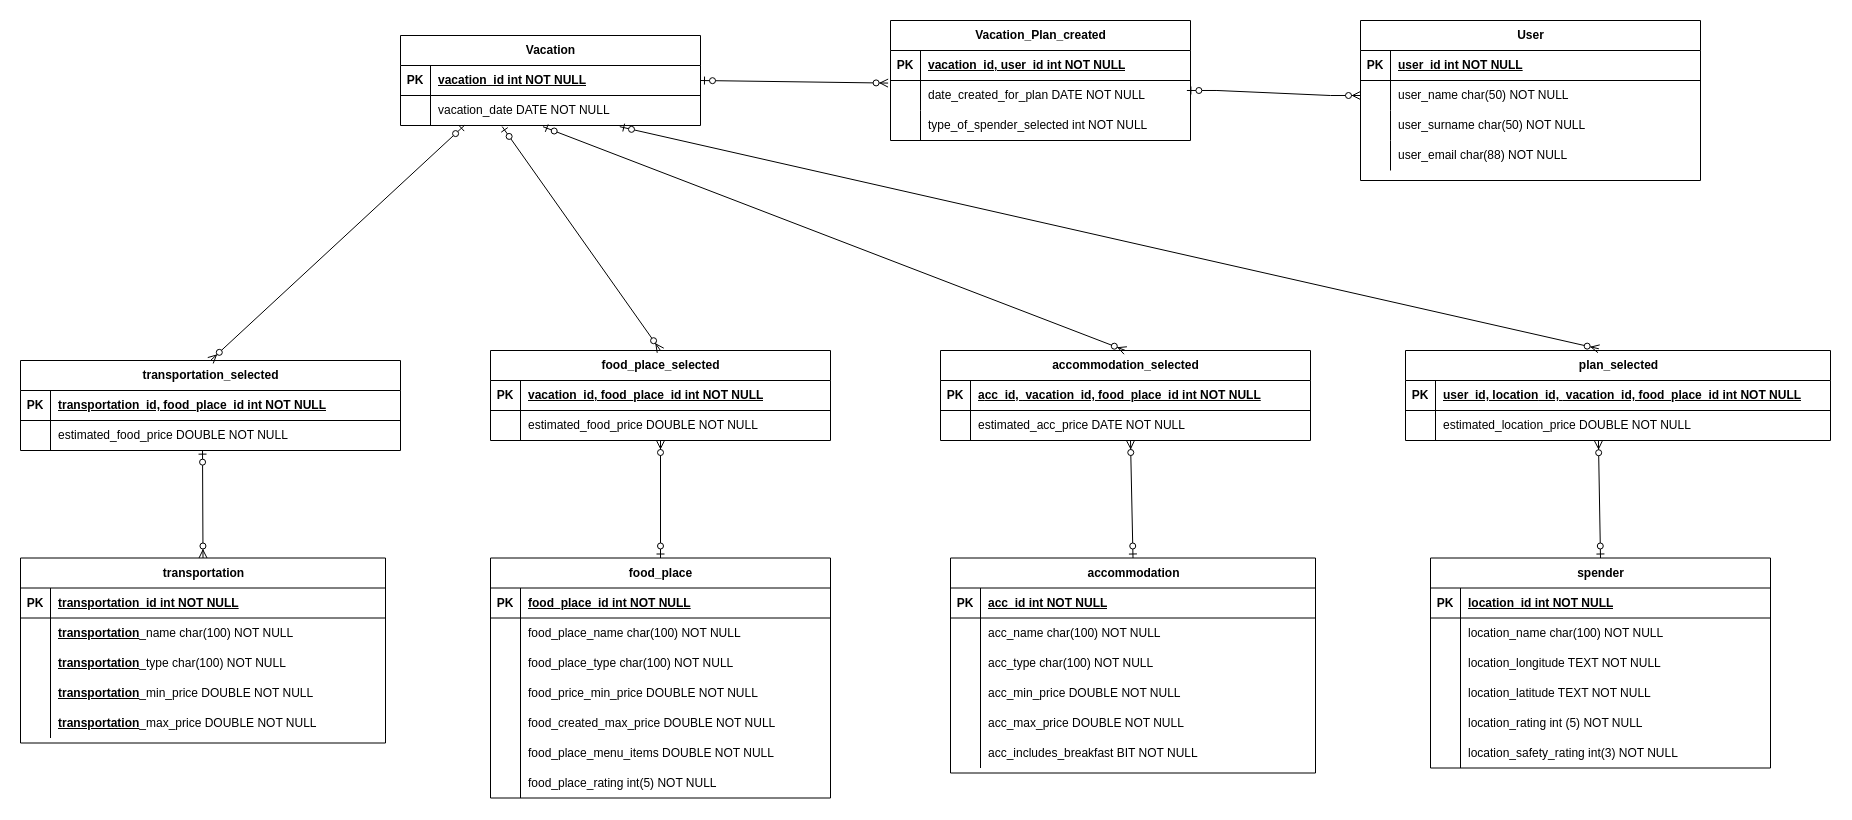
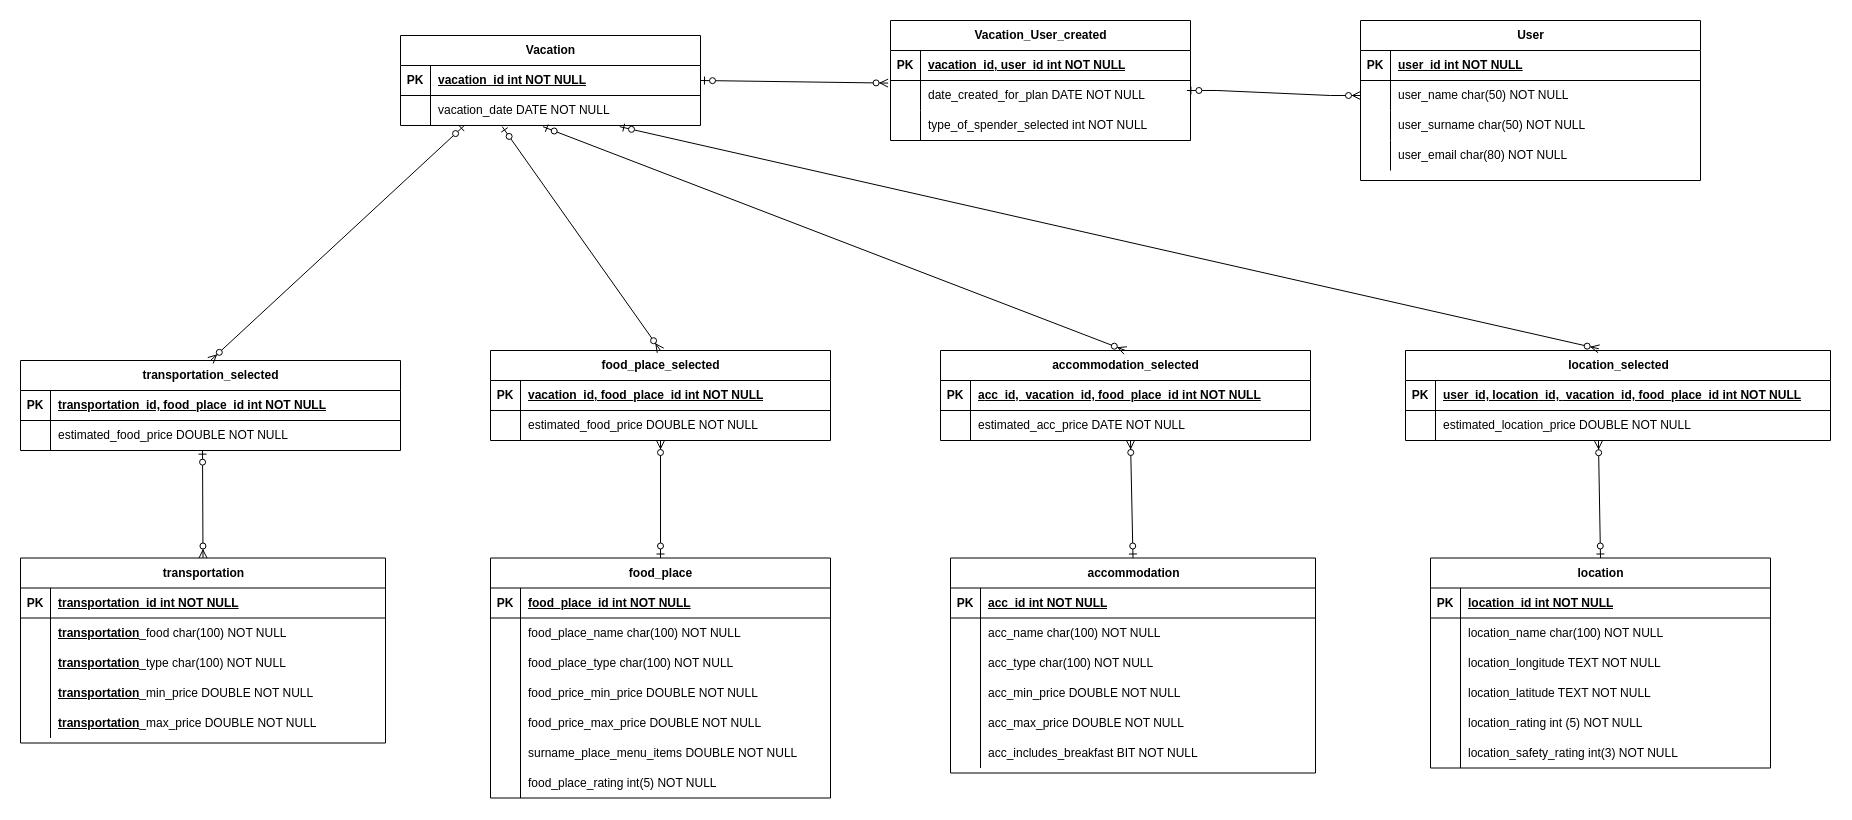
node "Vacation_Plan_created": label "Vacation_Plan_created" -> "Vacation_User_created"
node "user_email char(88) NOT NULL": label "user_email char(88) NOT NULL" -> "user_email char(80) NOT NULL"
node "plan_selected": label "plan_selected" -> "location_selected"
node "spender": label "spender" -> "location"
node "transportation_name char(100) NOT NULL": label "transportation_name char(100) NOT NULL" -> "transportation_food char(100) NOT NULL"
node "food_created_max_price DOUBLE NOT NULL": label "food_created_max_price DOUBLE NOT NULL" -> "food_price_max_price DOUBLE NOT NULL"
node "food_place_menu_items DOUBLE NOT NULL": label "food_place_menu_items DOUBLE NOT NULL" -> "surname_place_menu_items DOUBLE NOT NULL"
